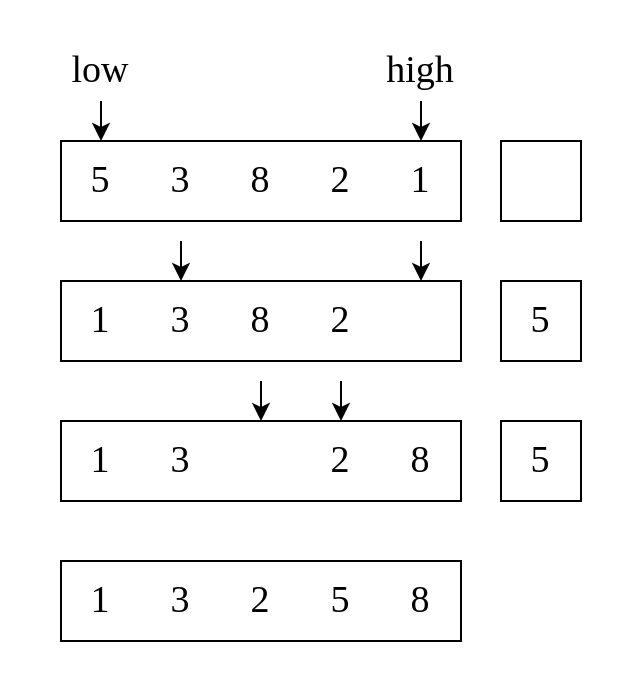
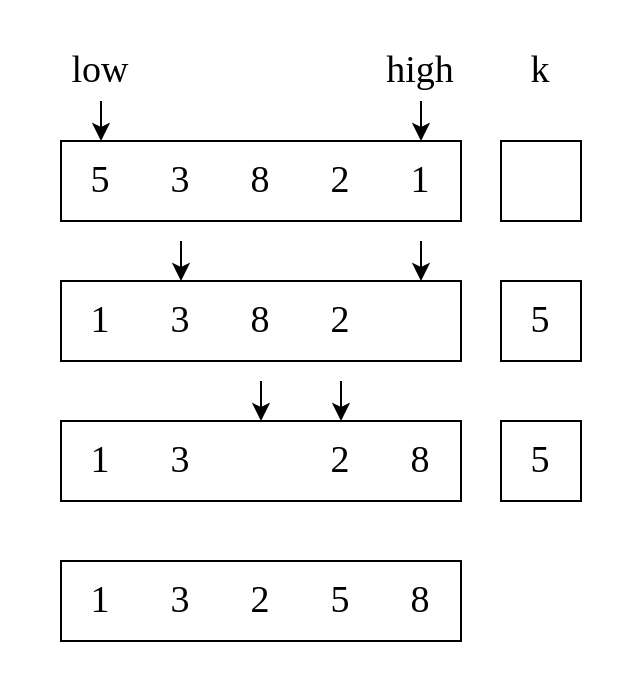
node "k": added
